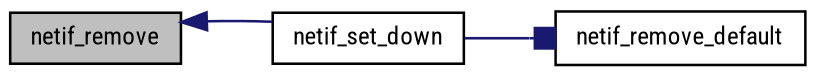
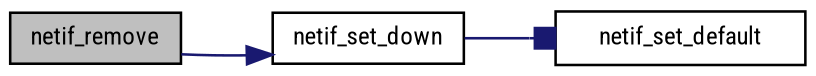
edge "netif_set_down" -> "netif_remove": reversed
node "netif_remove_default": label "netif_remove_default" -> "netif_set_default"
